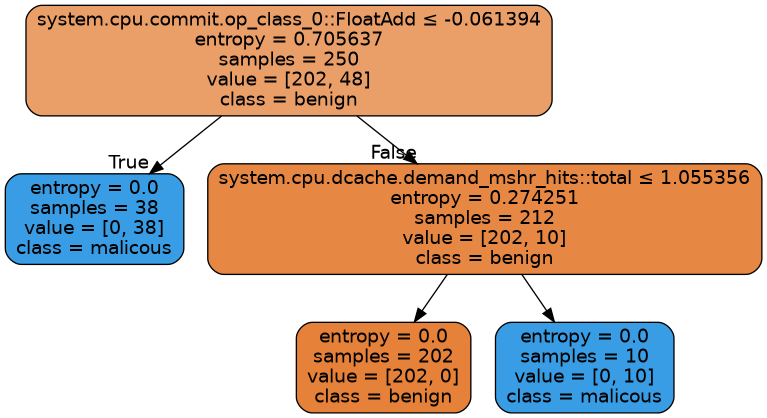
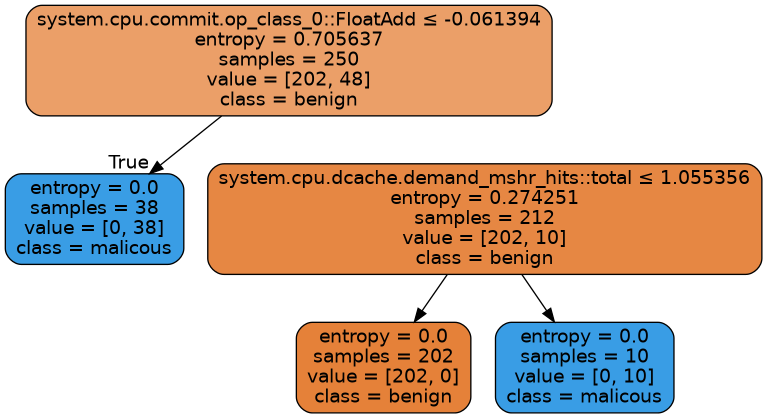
edge "system.cpu.commit.op_class_0::FloatAdd ≤ -0.061394" -> "system.cpu.dcache.demand_mshr_hits::total ≤ 1.055356": removed
